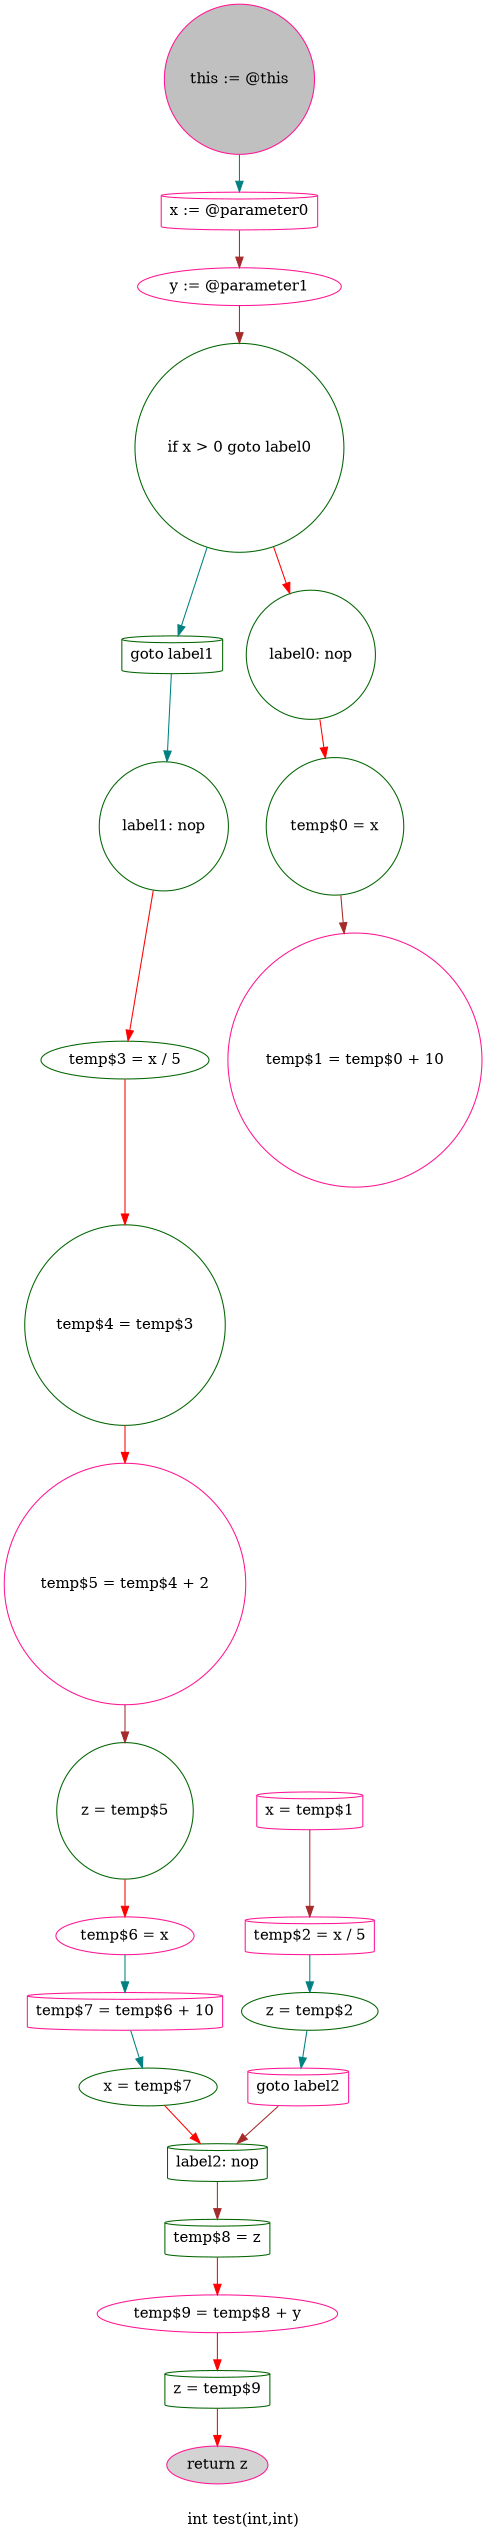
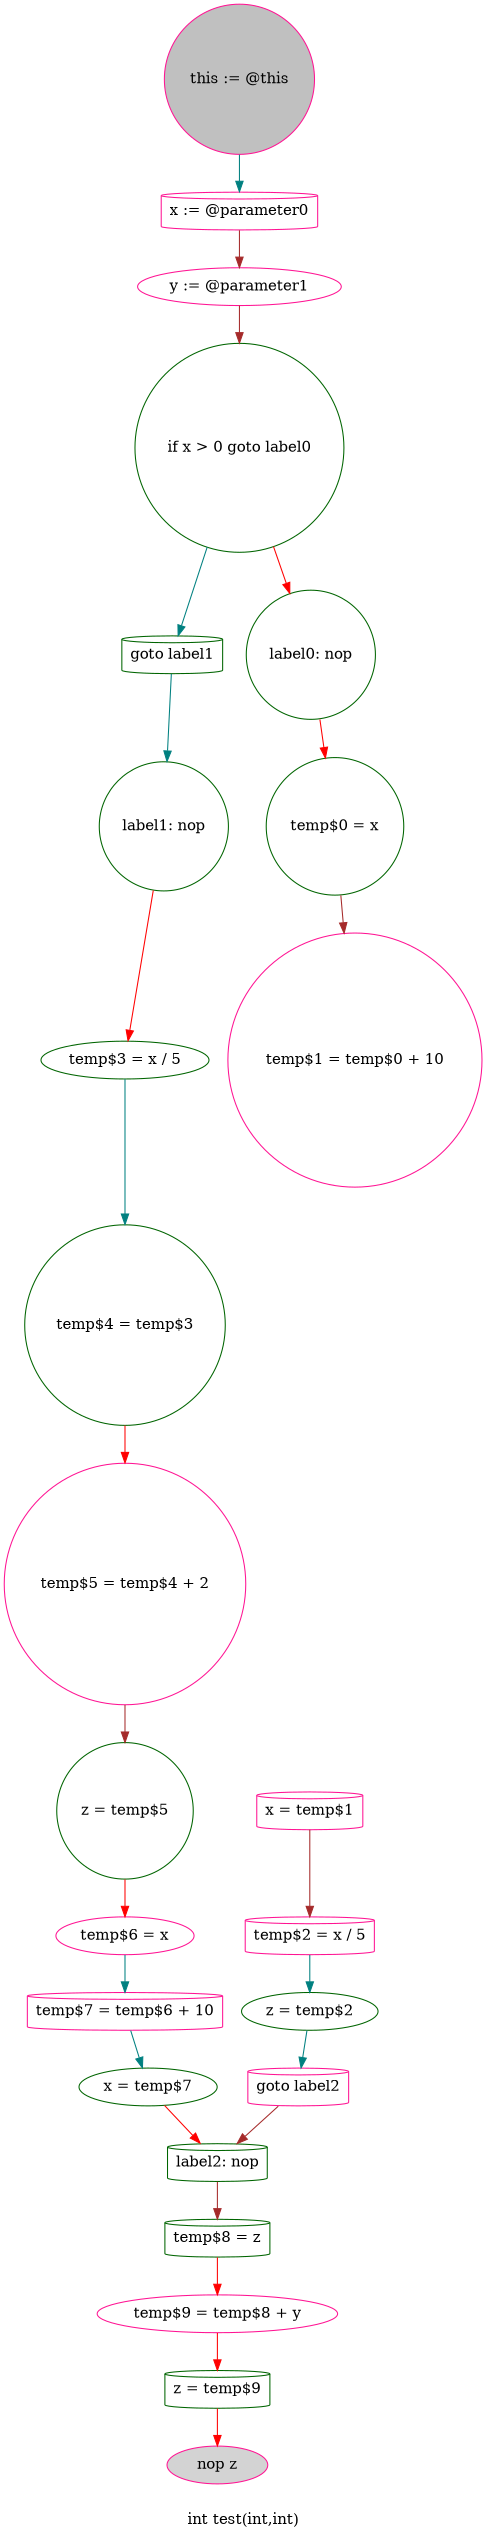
edge "temp$3 = x / 5" -> "temp$4 = temp$3": color red -> teal
node "return z": label "return z" -> "nop z"
